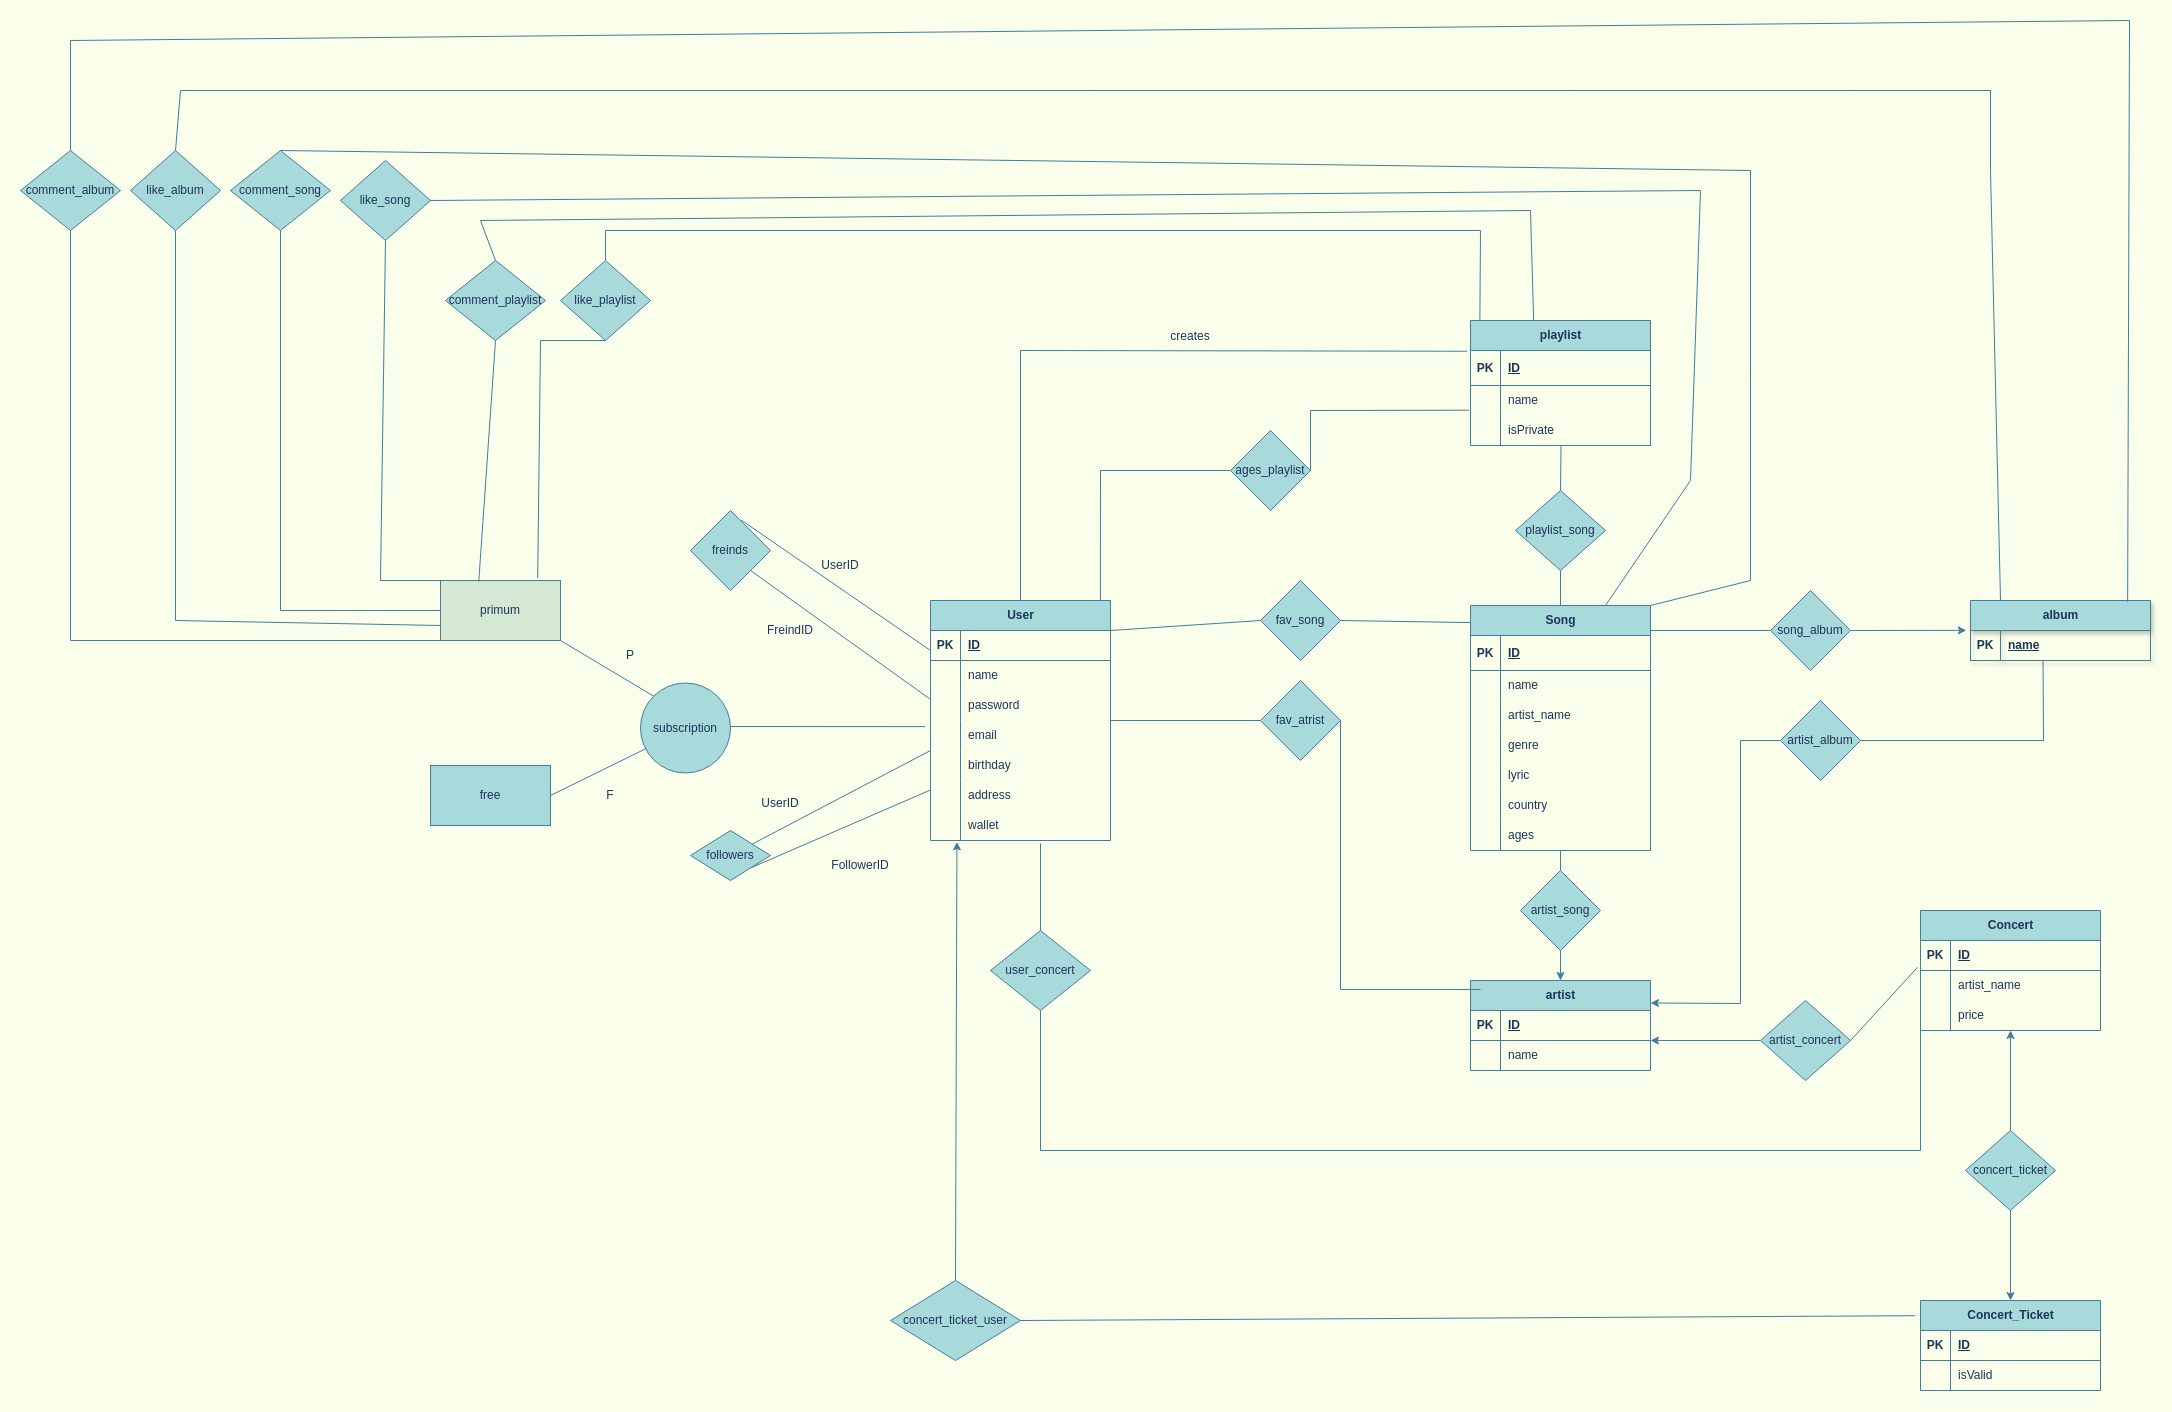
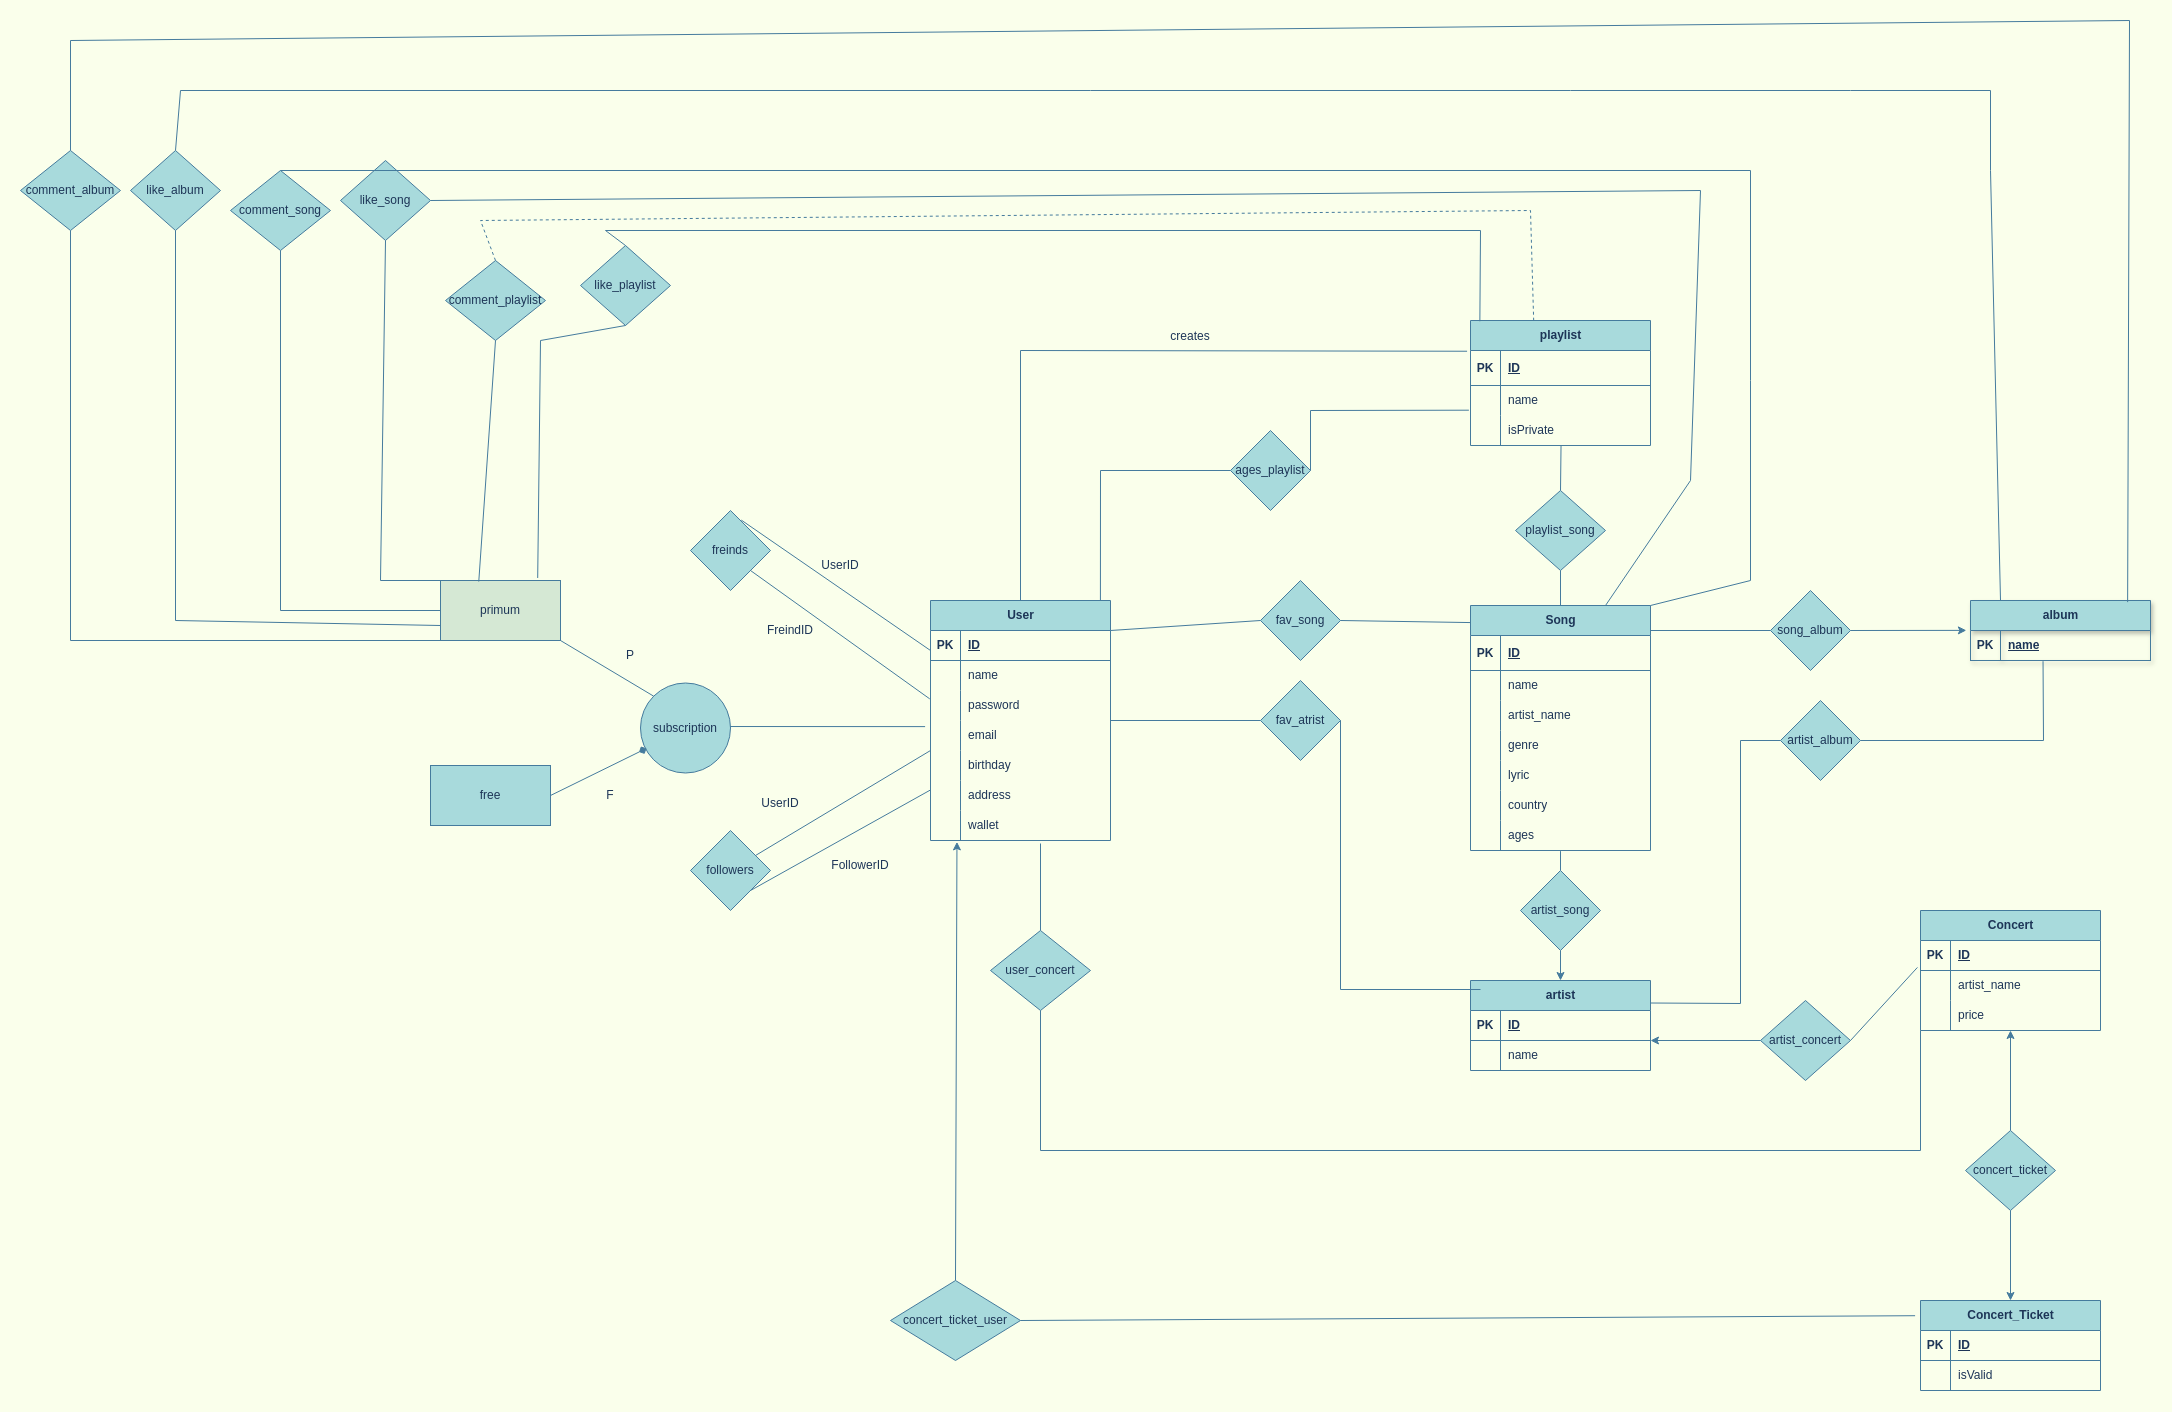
node "comment_song": moved (281, 191) -> (281, 211)
edge "comment_playlist" -- "playlist": style solid -> dashed
node "like_playlist": moved (606, 301) -> (626, 286)
edge "subscription" -- "free": arrowhead none -> diamond
node "followers": size 80x50 -> 80x80
edge "artist_album" -> "artist": arrowhead classic -> none
